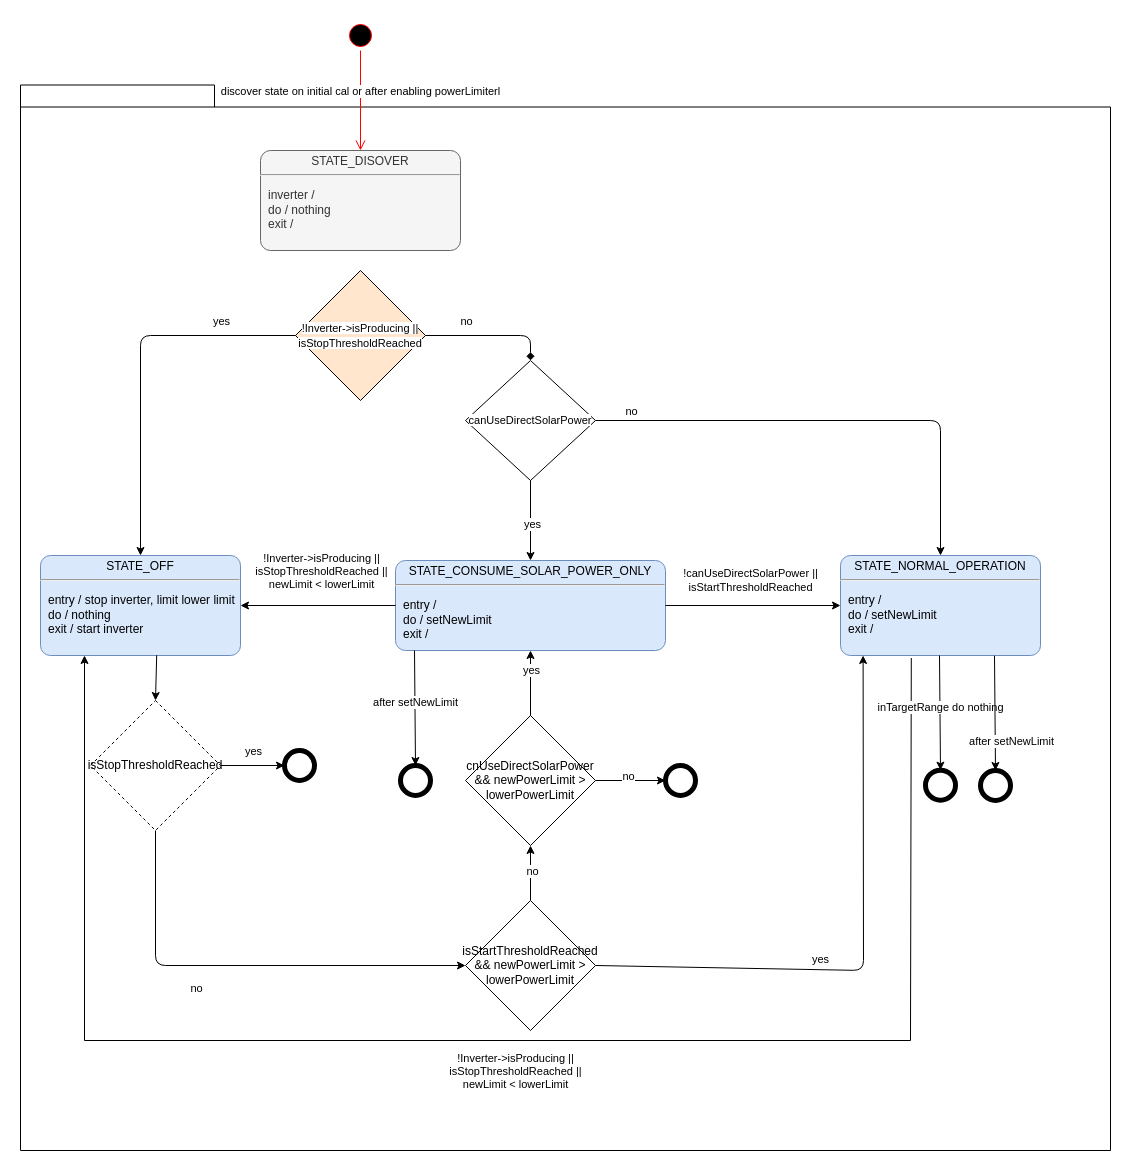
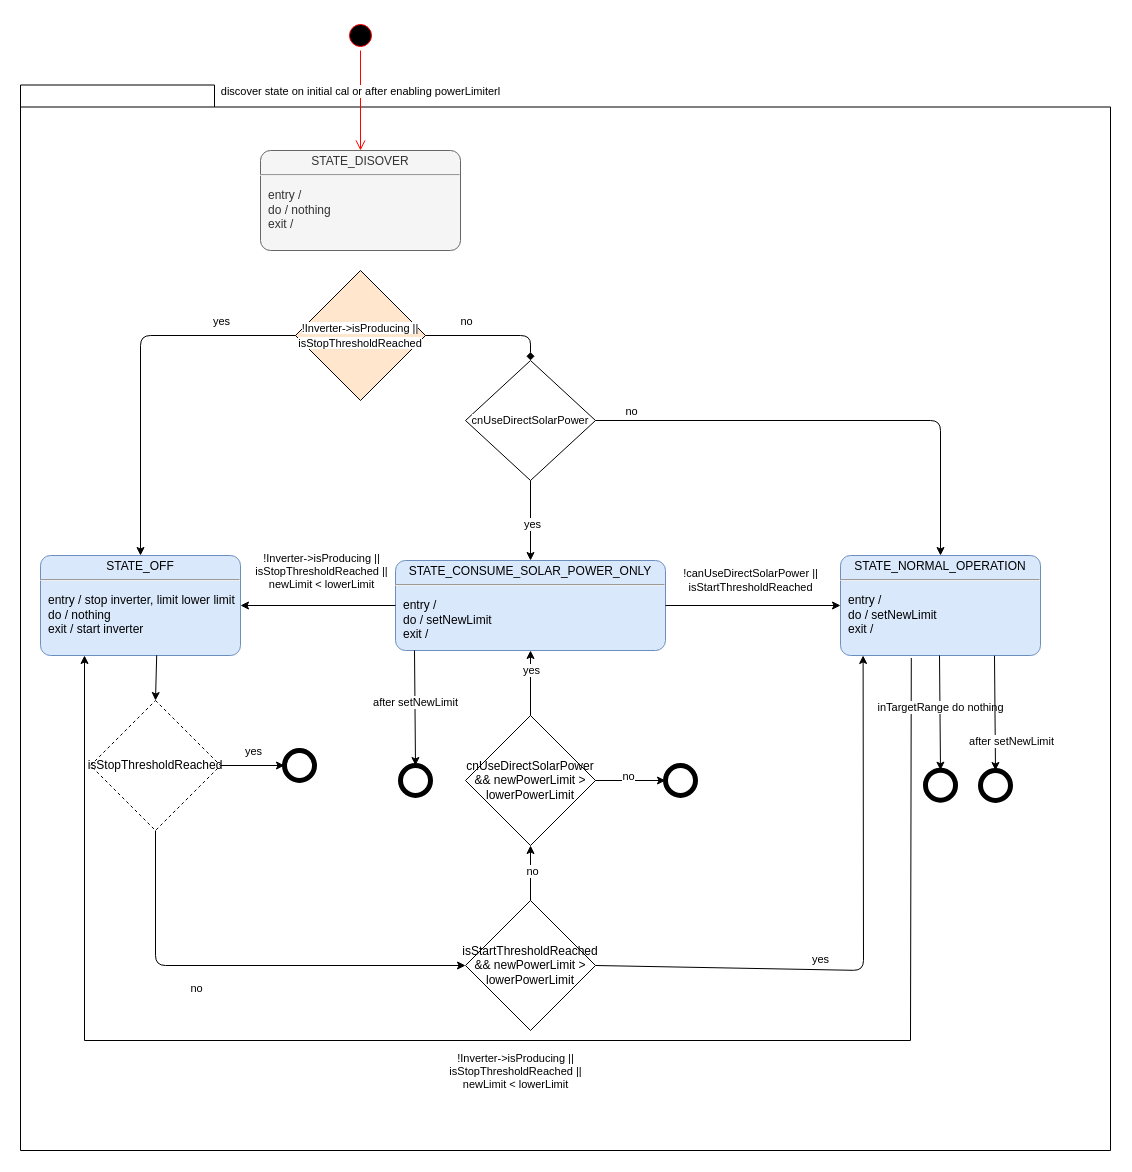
node "STATE_DISOVER inverter / do / nothing exit /": label "STATE_DISOVER inverter / do / nothing exit /" -> "STATE_DISOVER entry / do / nothing exit /"
node "canUseDirectSolarPower": label "canUseDirectSolarPower" -> "cnUseDirectSolarPower"
